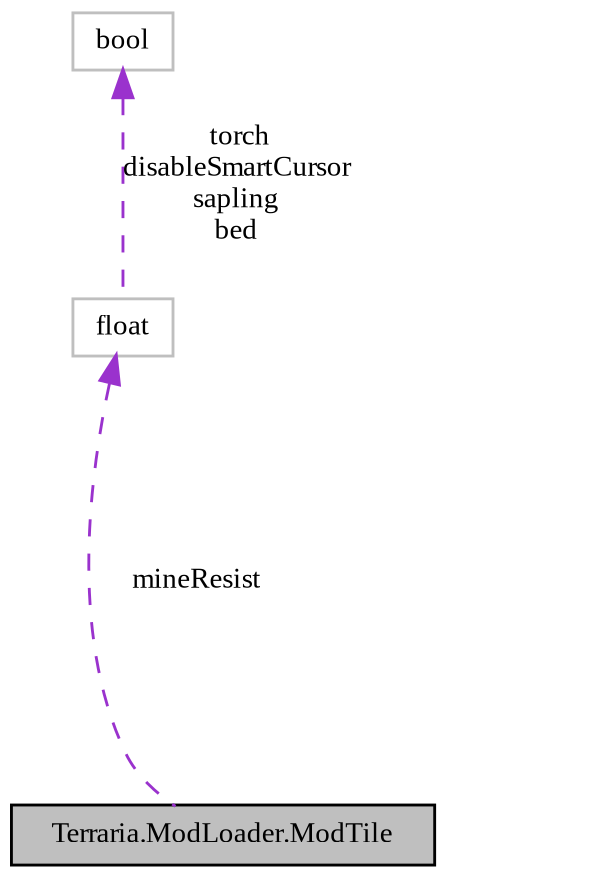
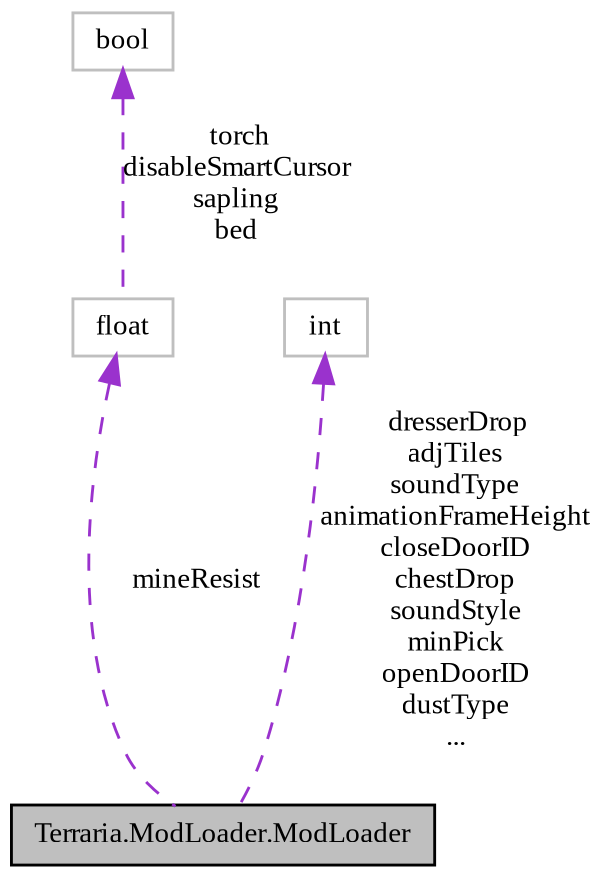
node "int": added
node "Terraria.ModLoader.ModTile": label "Terraria.ModLoader.ModTile" -> "Terraria.ModLoader.ModLoader"
